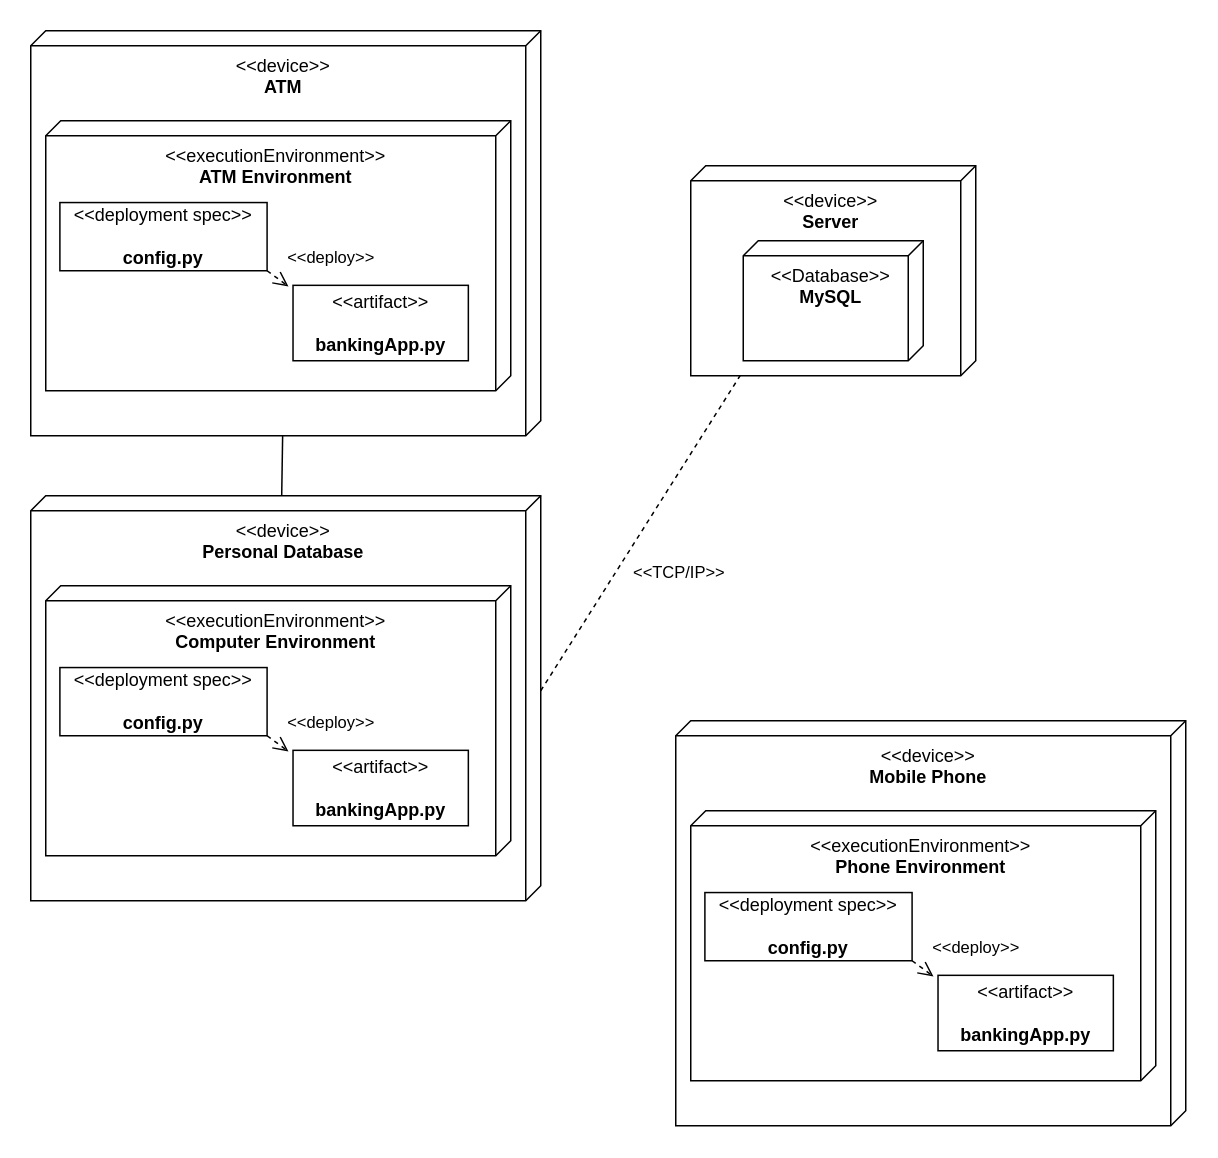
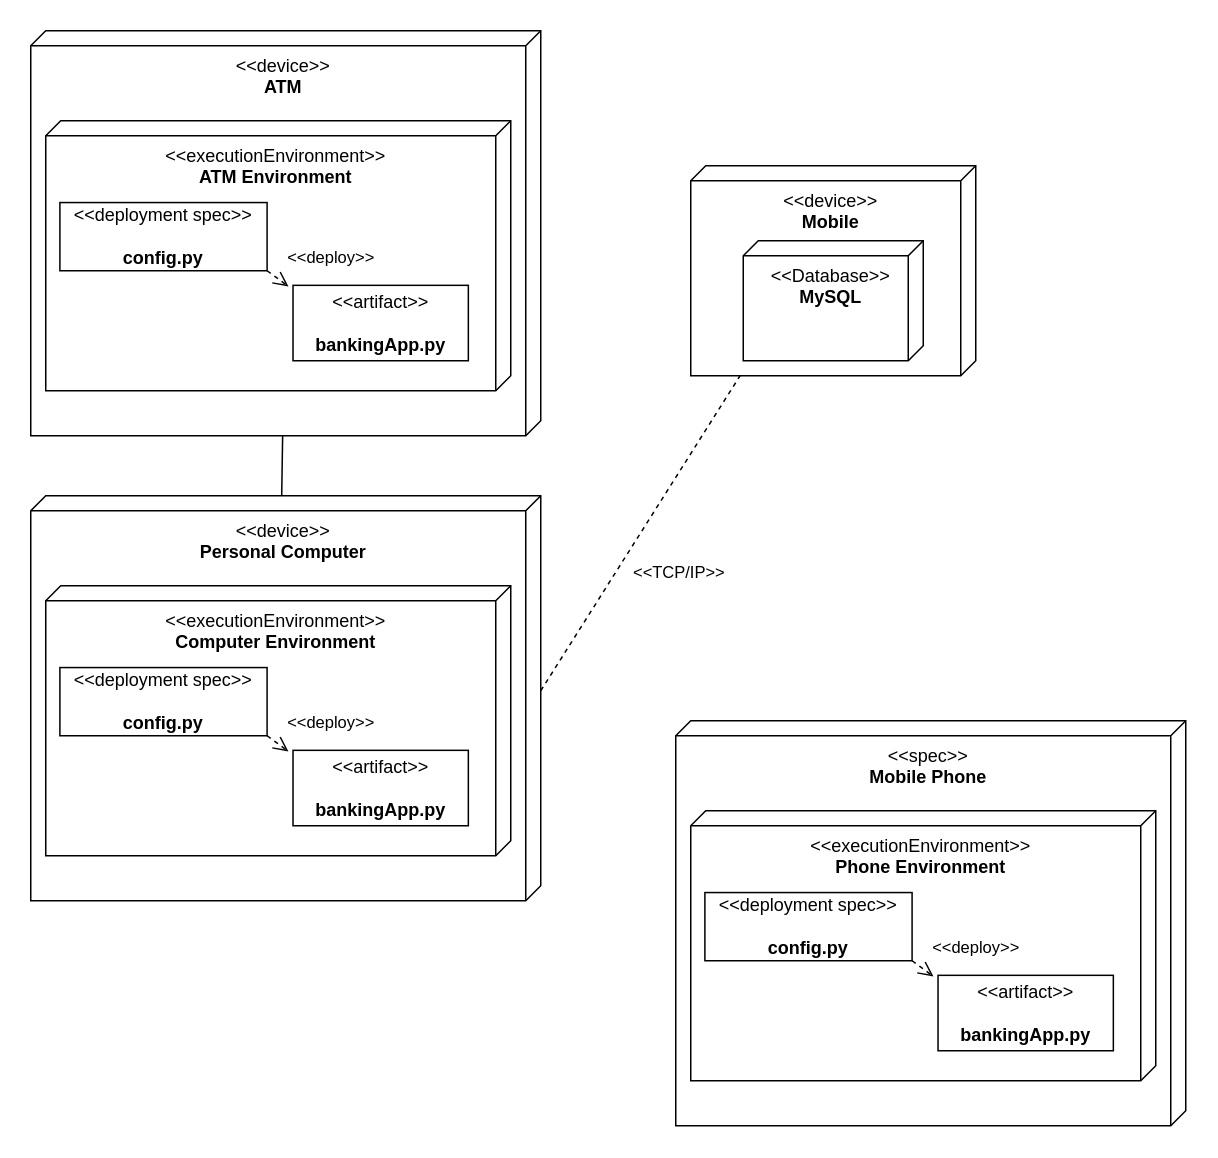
node "<<device>> Server": label "<<device>> Server" -> "<<device>> Mobile"
node "<<device>> Personal Database": label "<<device>> Personal Database" -> "<<device>> Personal Computer"
node "<<device>> Mobile Phone": label "<<device>> Mobile Phone" -> "<<spec>> Mobile Phone"
